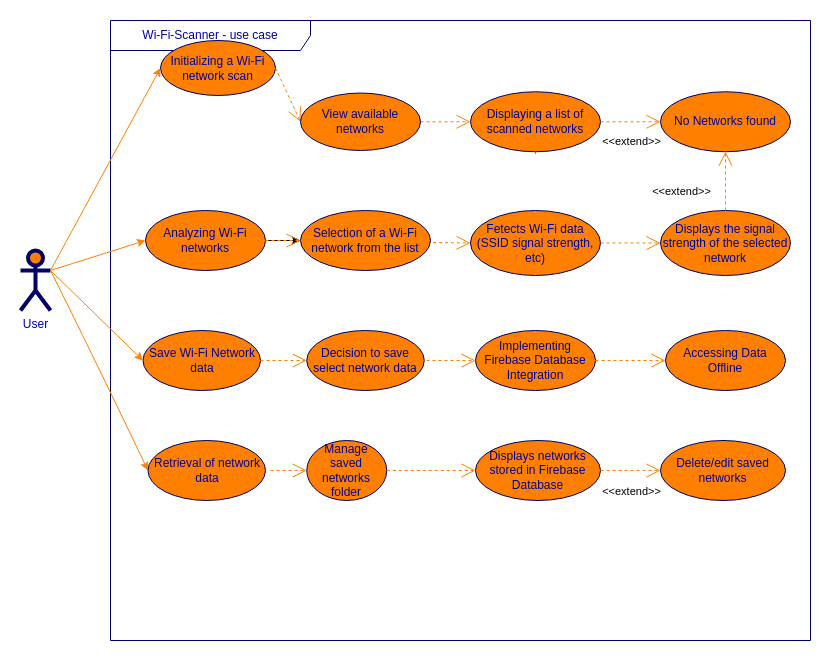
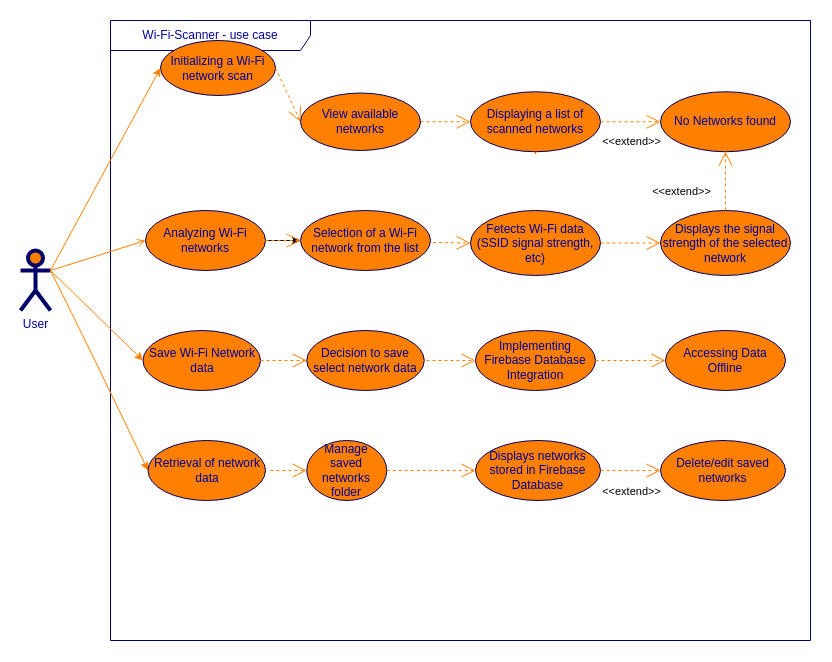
edge "User" -> "Analyzing Wi-Fi networks": arrowhead classic -> open
